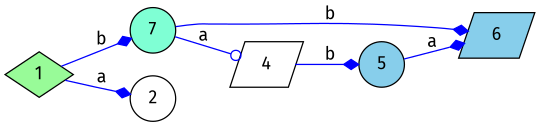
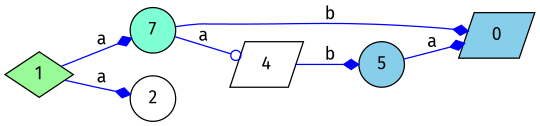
node "6": label "6" -> "0"
edge "1" -> "7": label "b" -> "a"
